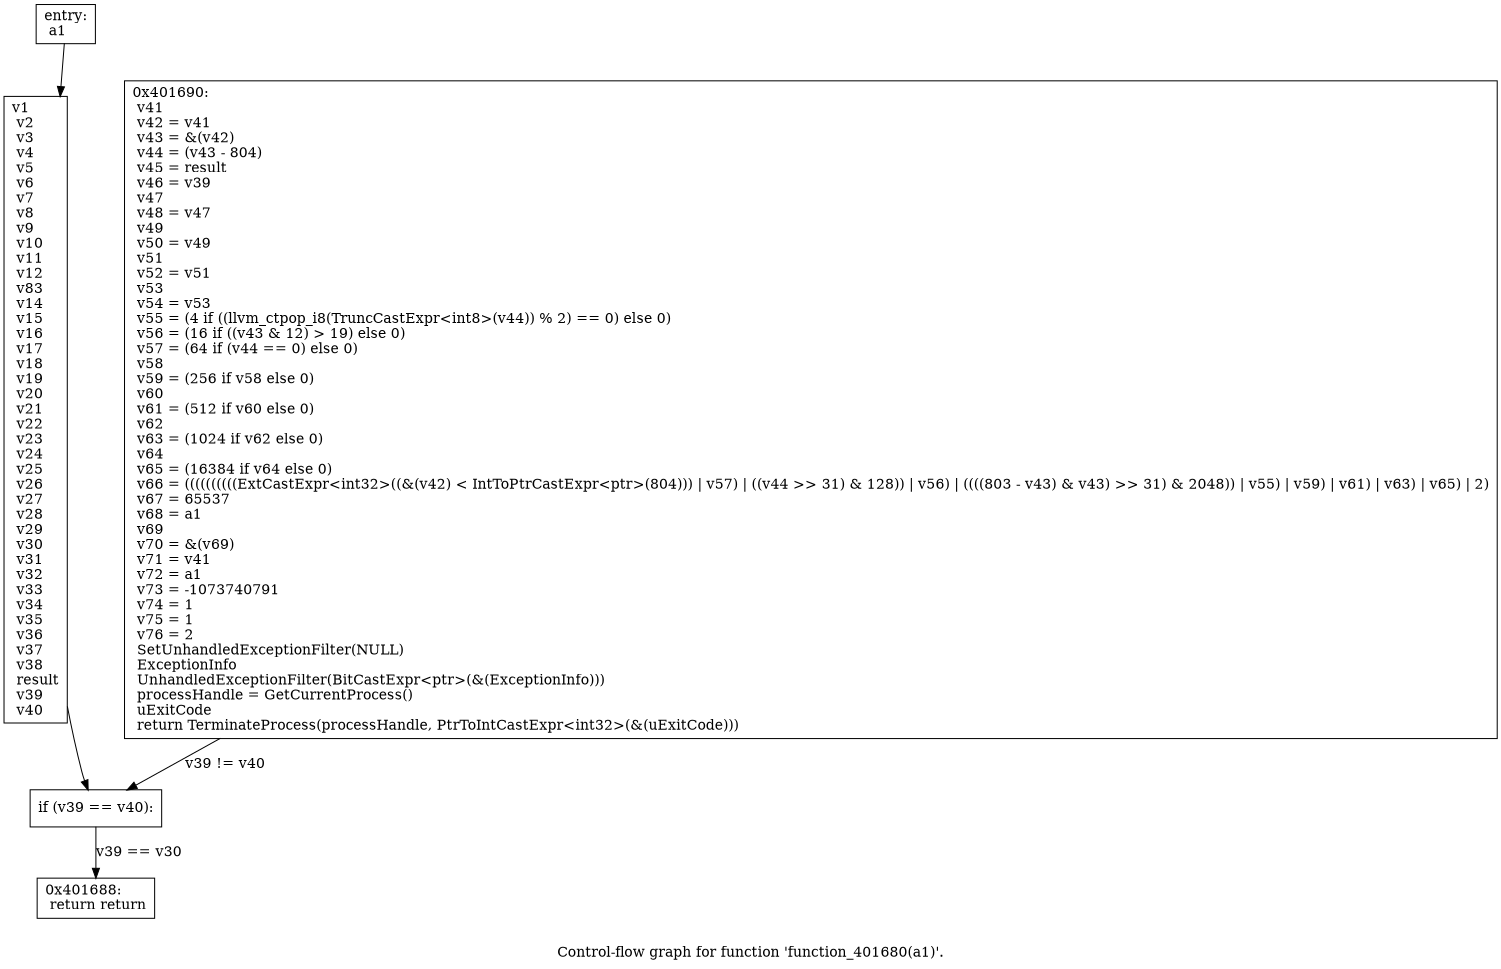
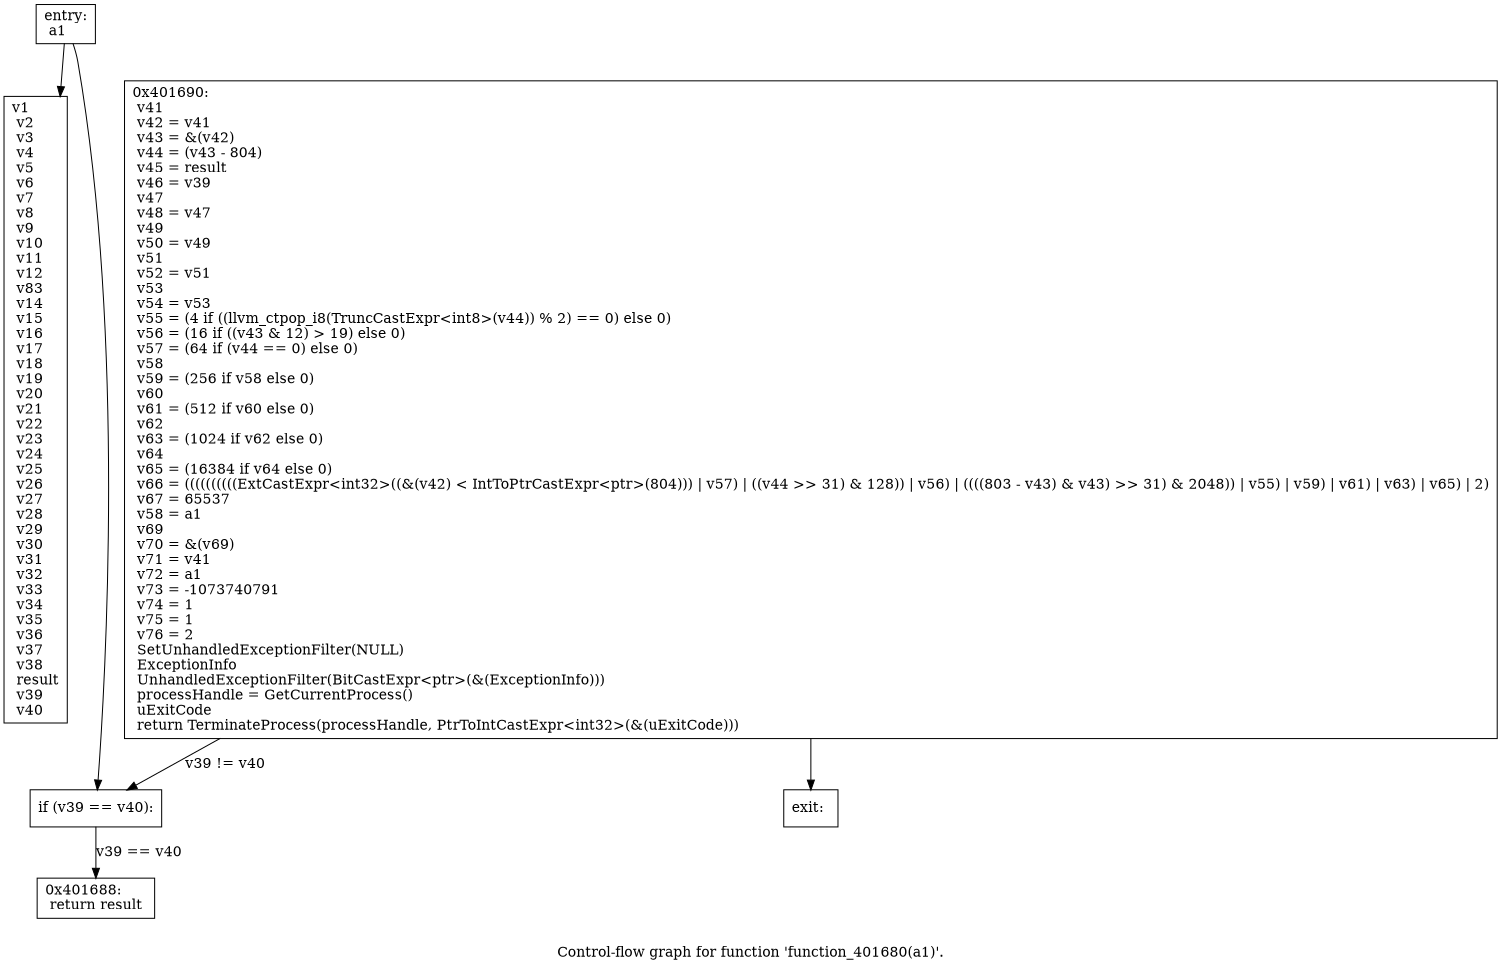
node "0x401690:": text "v68 = a1" -> "v58 = a1"
edge "v1" -> "if (v39 == v40):": now "entry:" -> "if (v39 == v40):"
node "exit:": added
edge "if (v39 == v40):" -> "0x401688:": label "v39 == v30" -> "v39 == v40"
node "0x401688:": text "return return" -> "return result"
